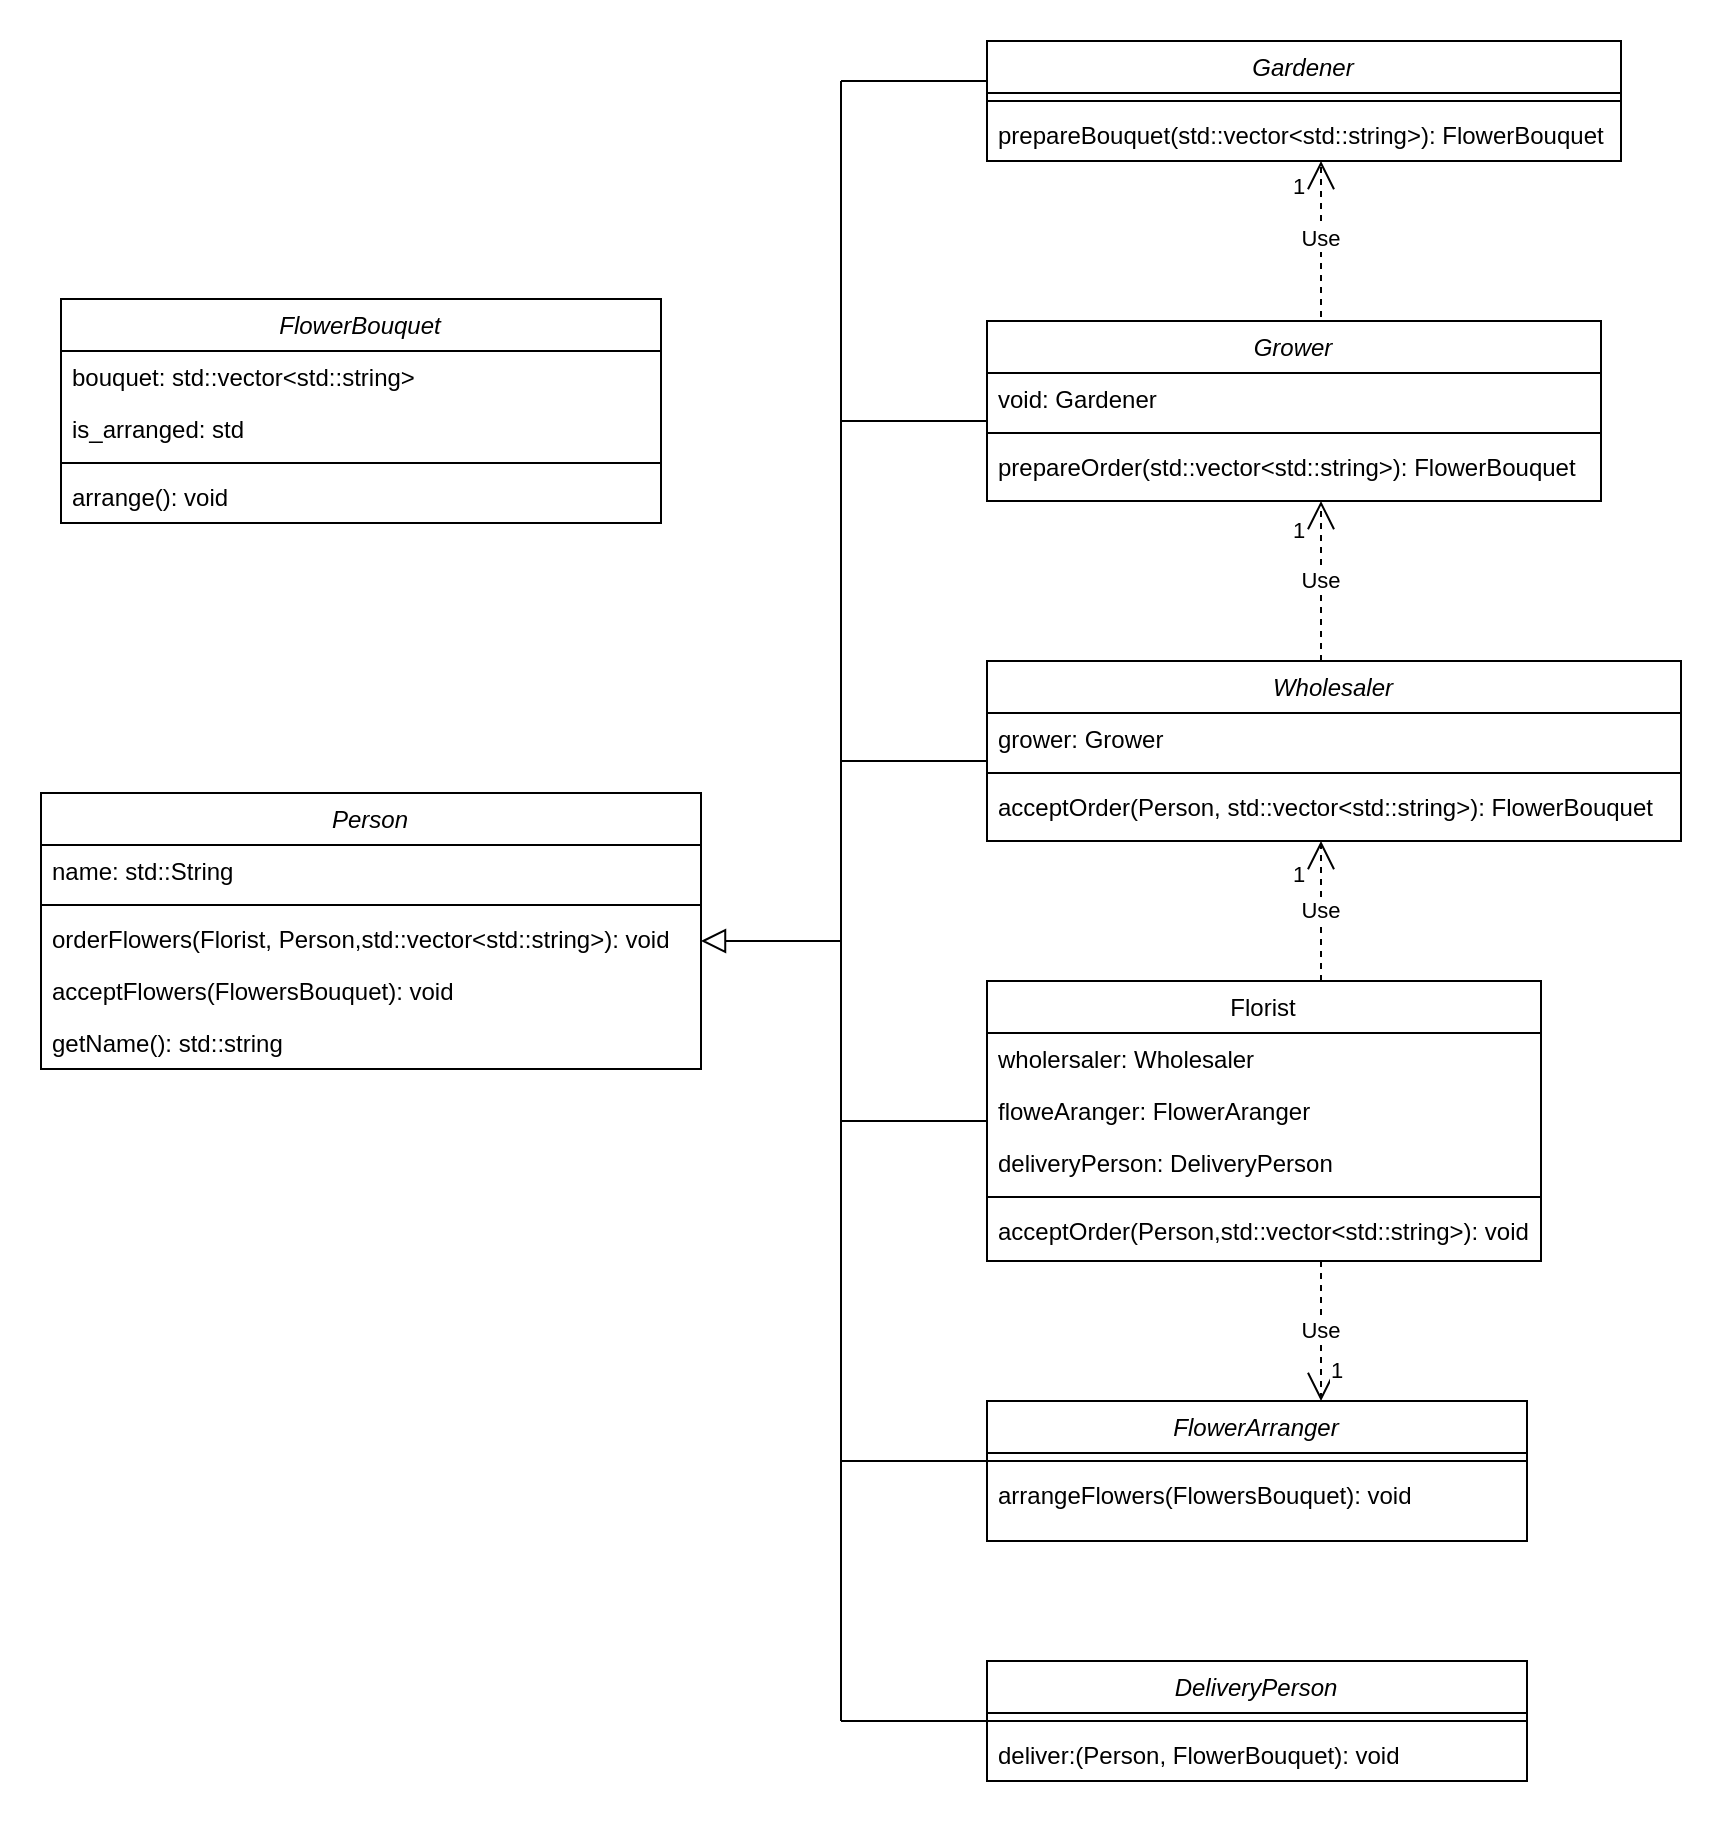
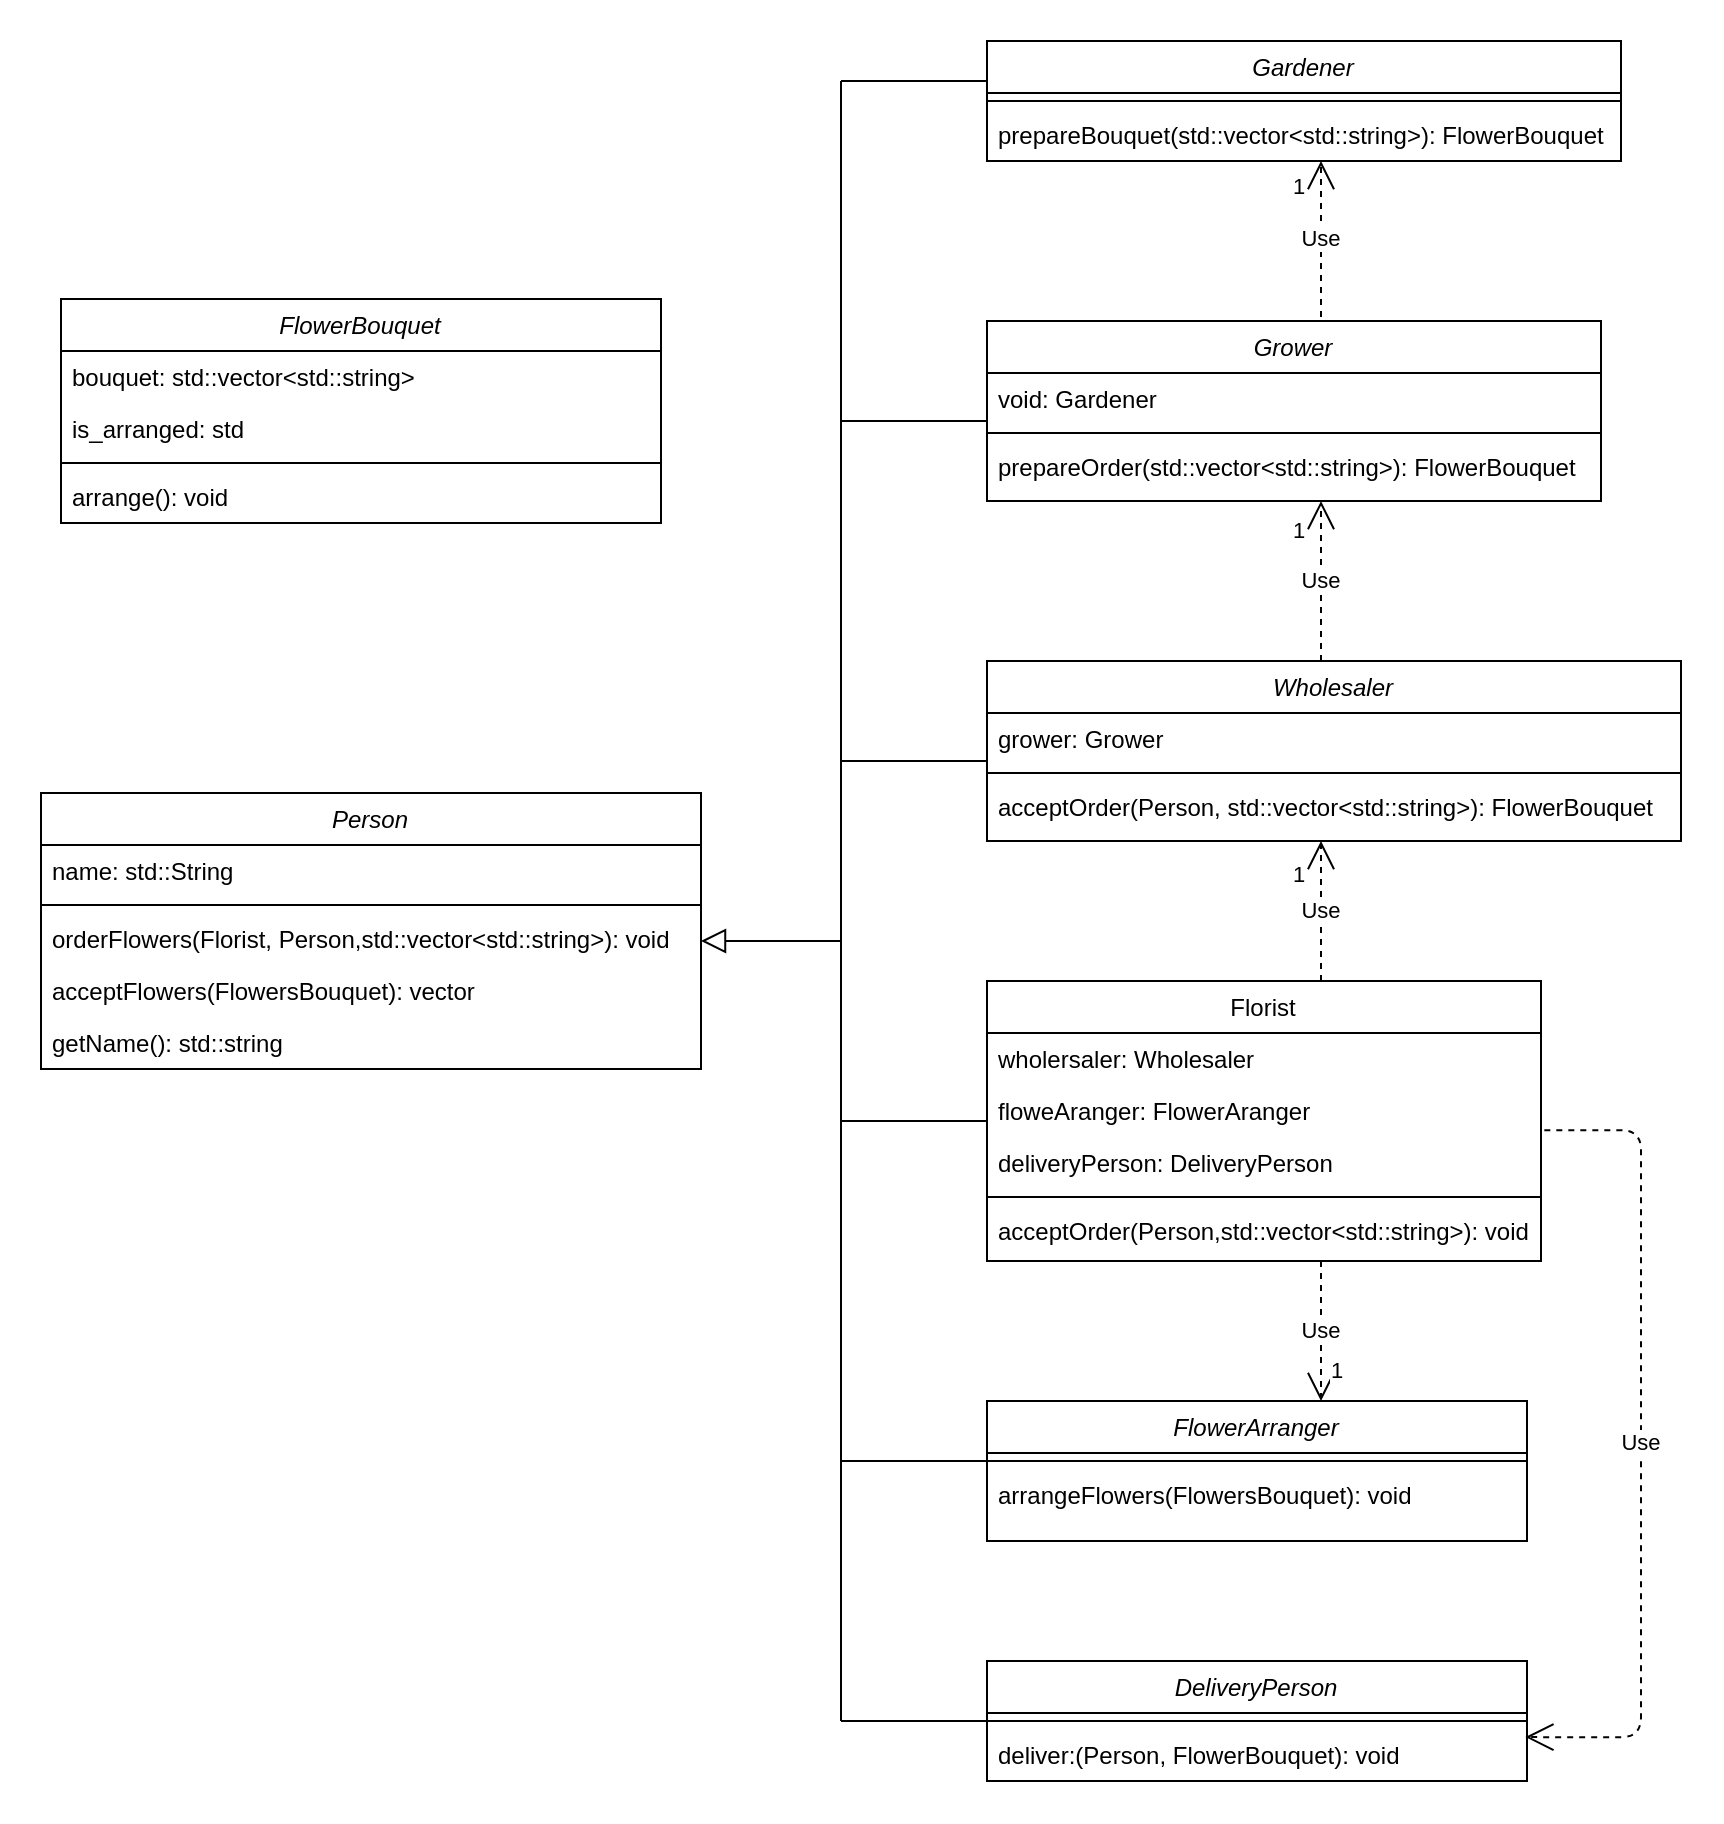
node "acceptFlowers(FlowersBouquet): void": label "acceptFlowers(FlowersBouquet): void" -> "acceptFlowers(FlowersBouquet): vector"
edge "deliveryPerson: DeliveryPerson" -> "deliver:(Person, FlowerBouquet): void": added, label "Use"
